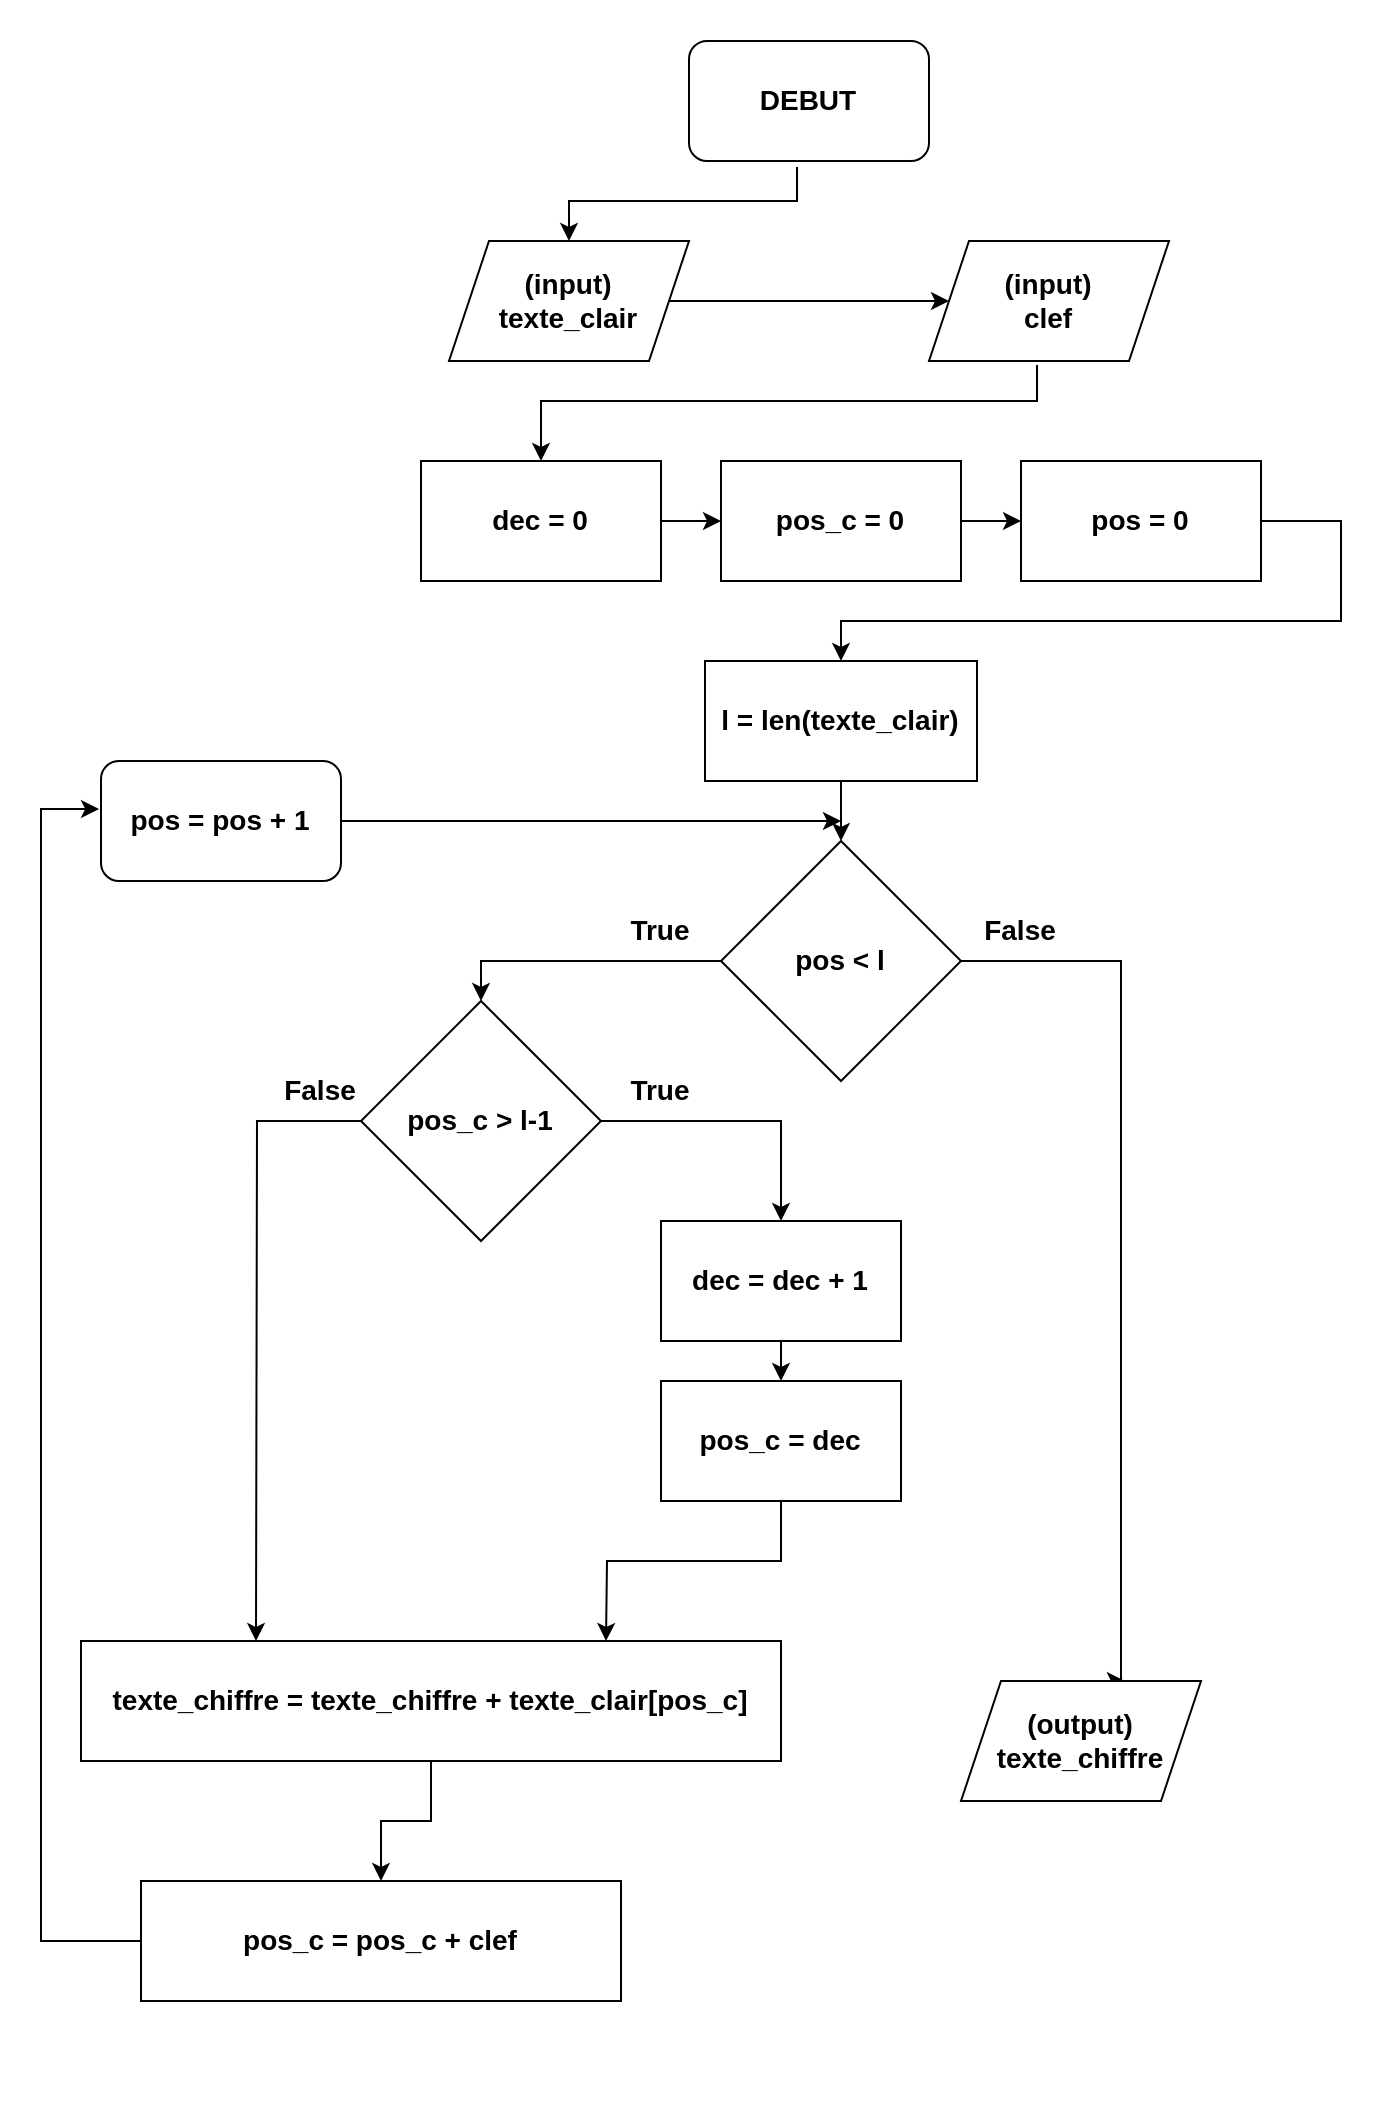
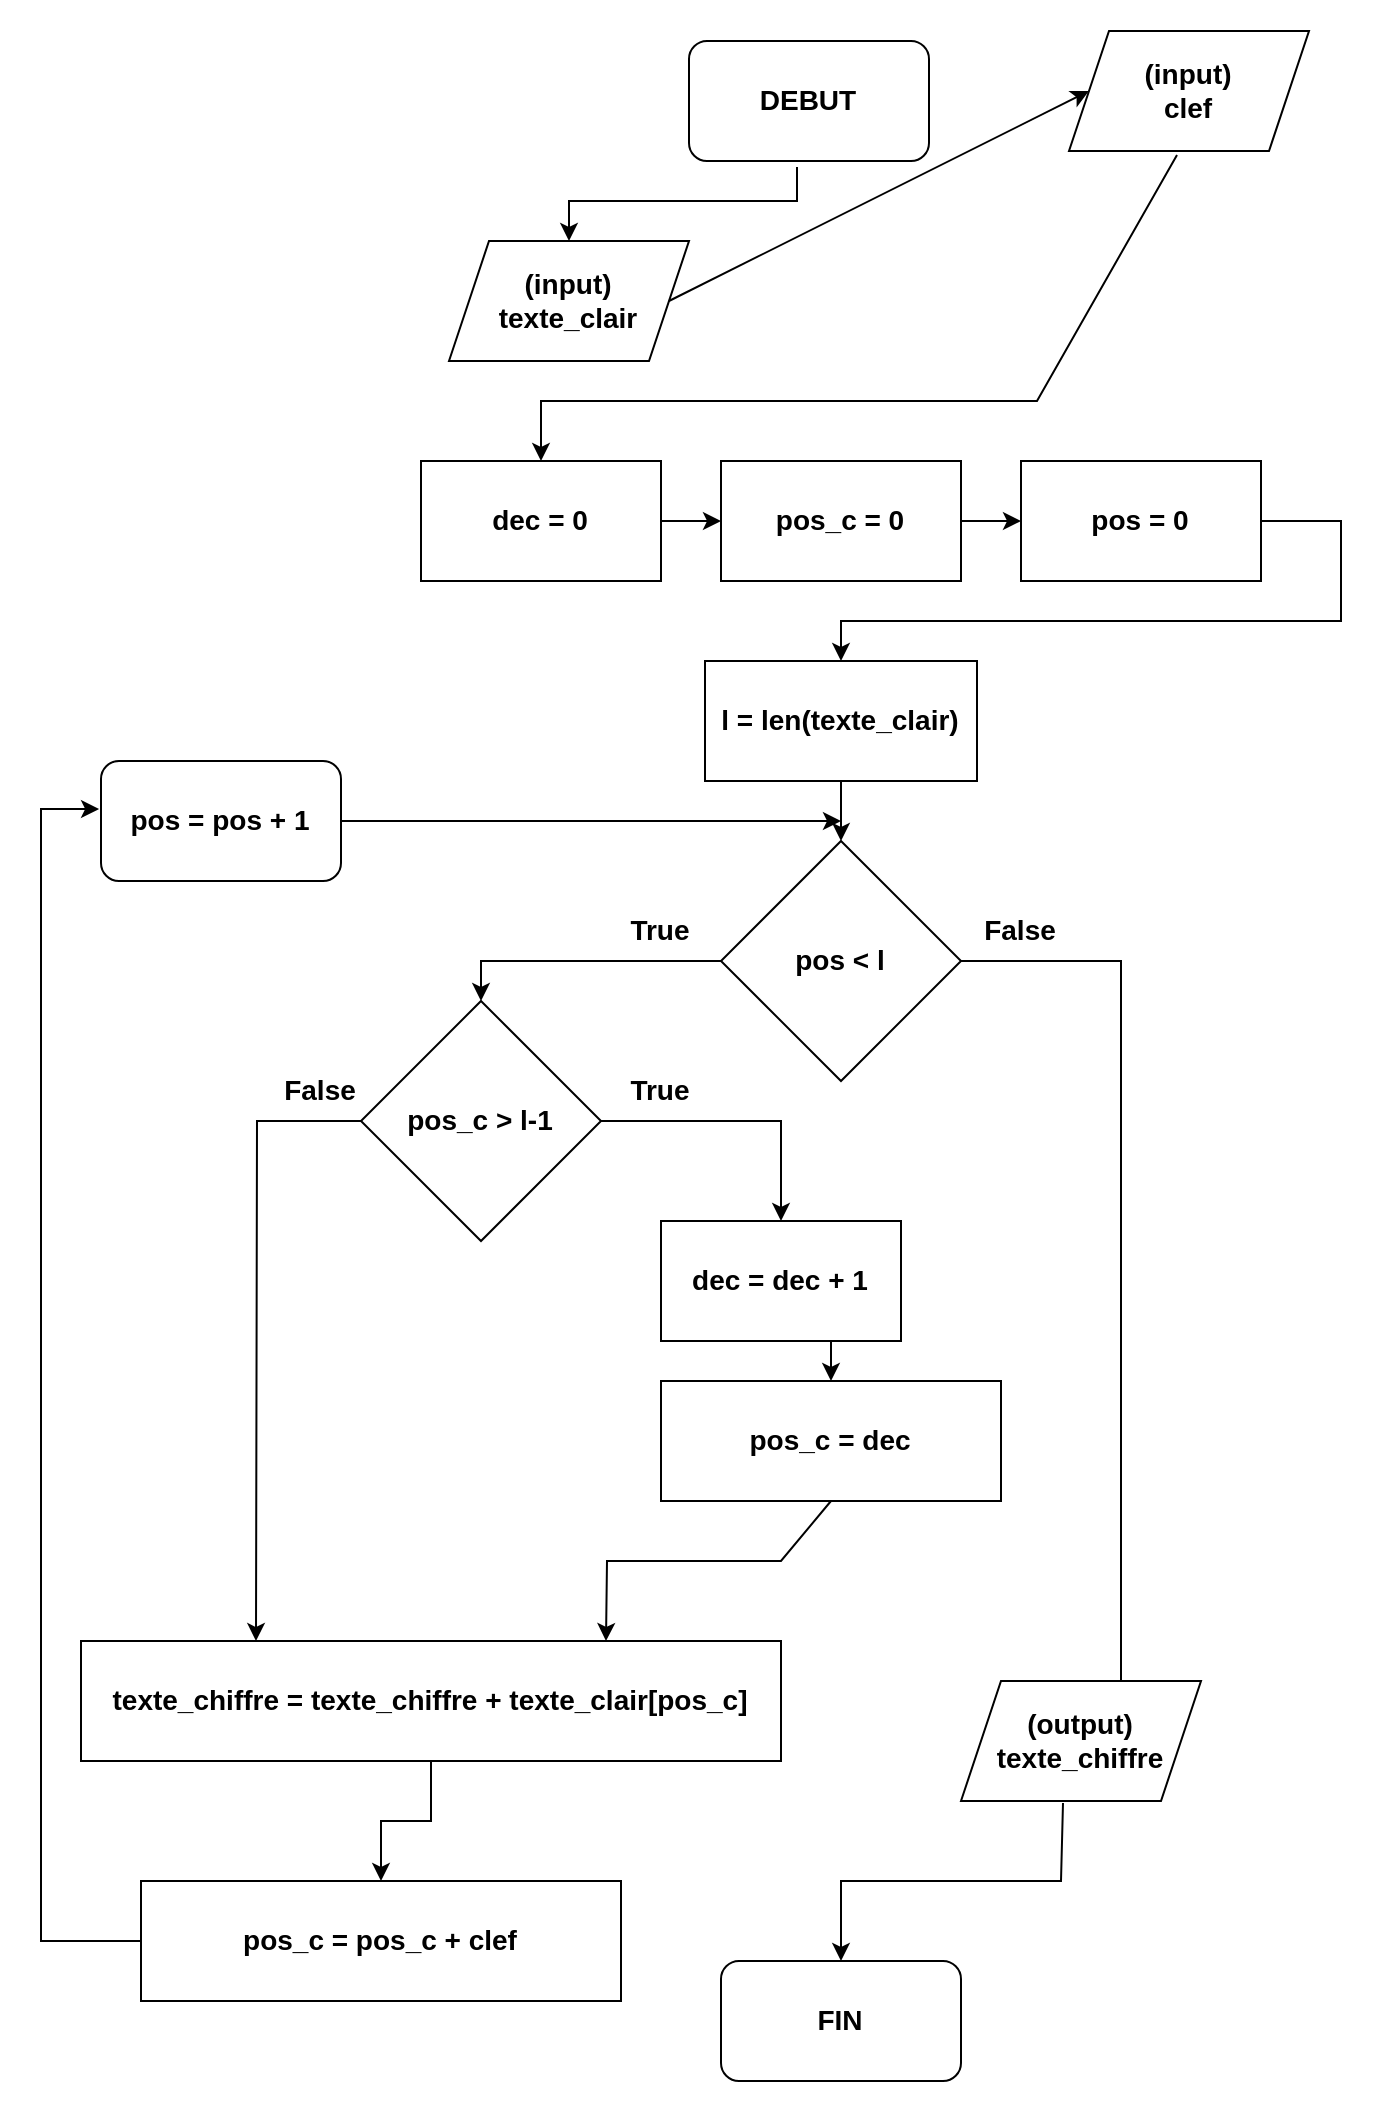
node "(input) clef": moved (1049, 301) -> (1189, 91)
node "pos_c = dec": size 240x120 -> 340x120
edge "pos < l" -> "(output) texte_chiffre": arrowhead classic -> none
edge "(output) texte_chiffre" -> "FIN": added
node "FIN": added
